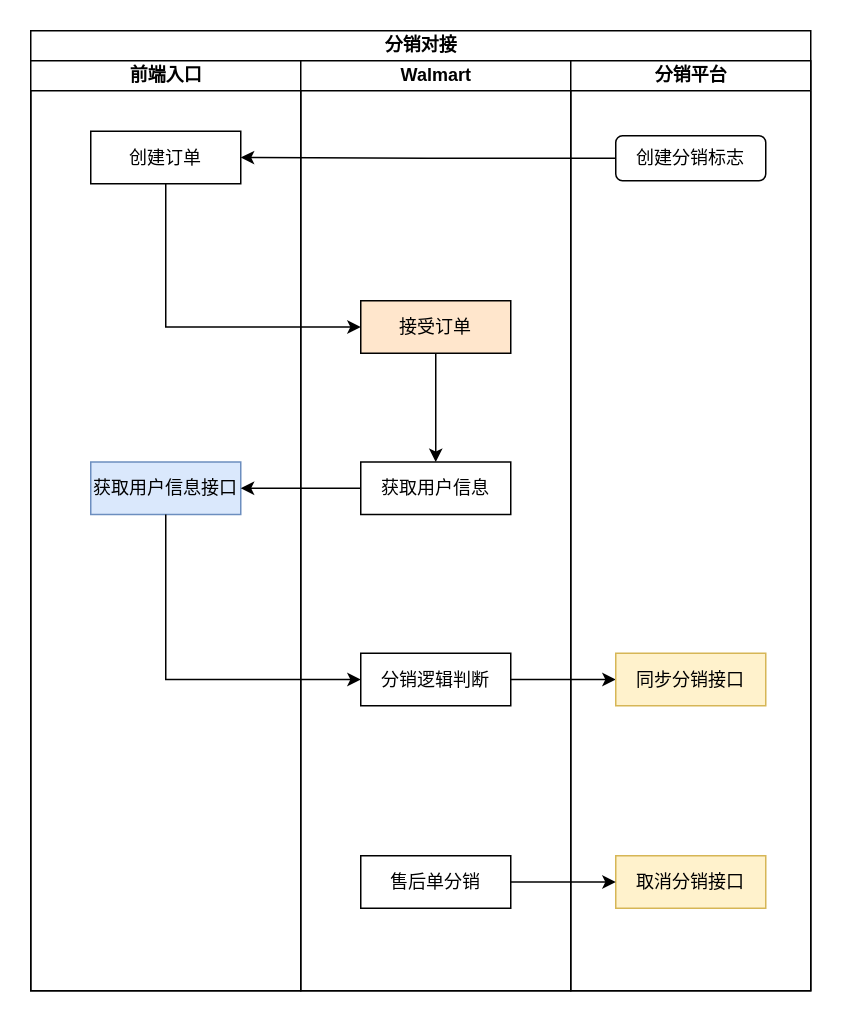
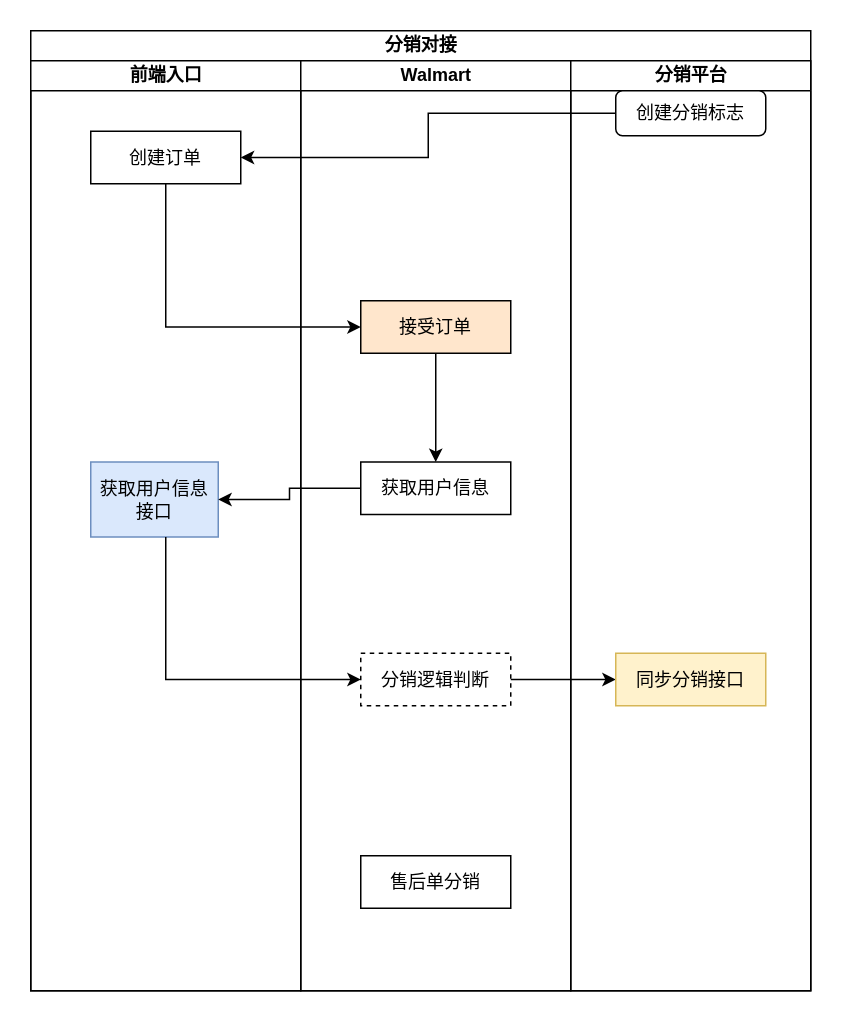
node "创建分销标志": moved (691, 158) -> (691, 113)
node "获取用户信息接口": size 150x53 -> 128x75
node "分销逻辑判断": style solid -> dashed
edge "售后单分销" -> "取消分销接口": removed
node "取消分销接口": removed
